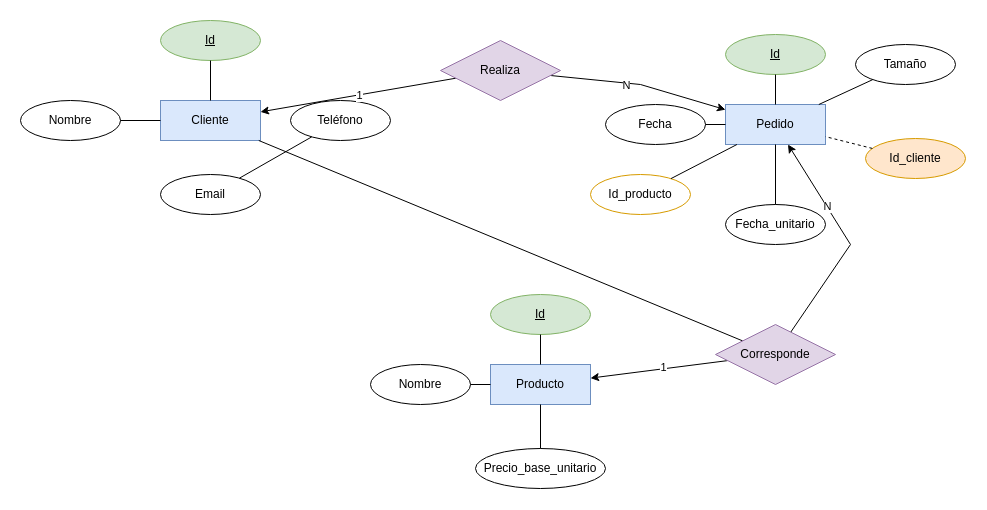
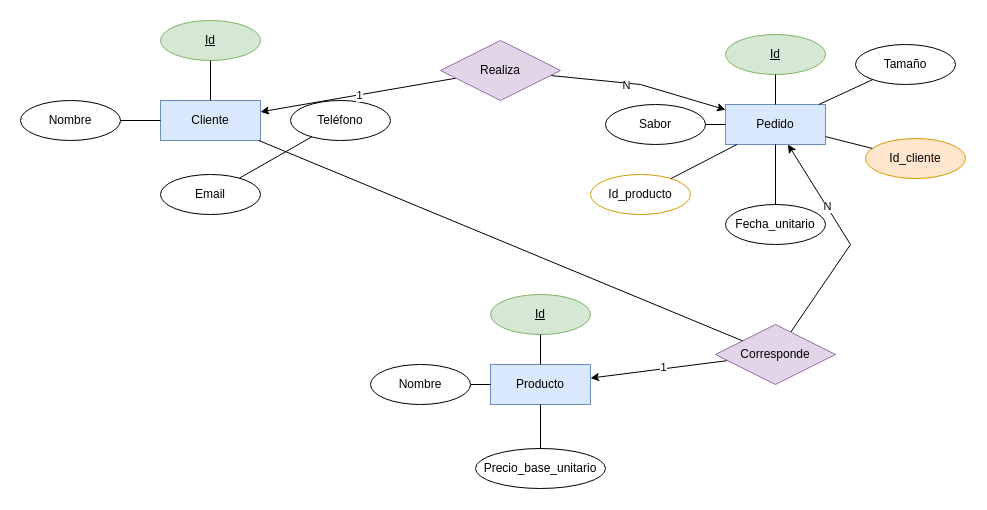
node "Fecha": label "Fecha" -> "Sabor"
edge "Pedido" -- "Id_cliente": style dashed -> solid
